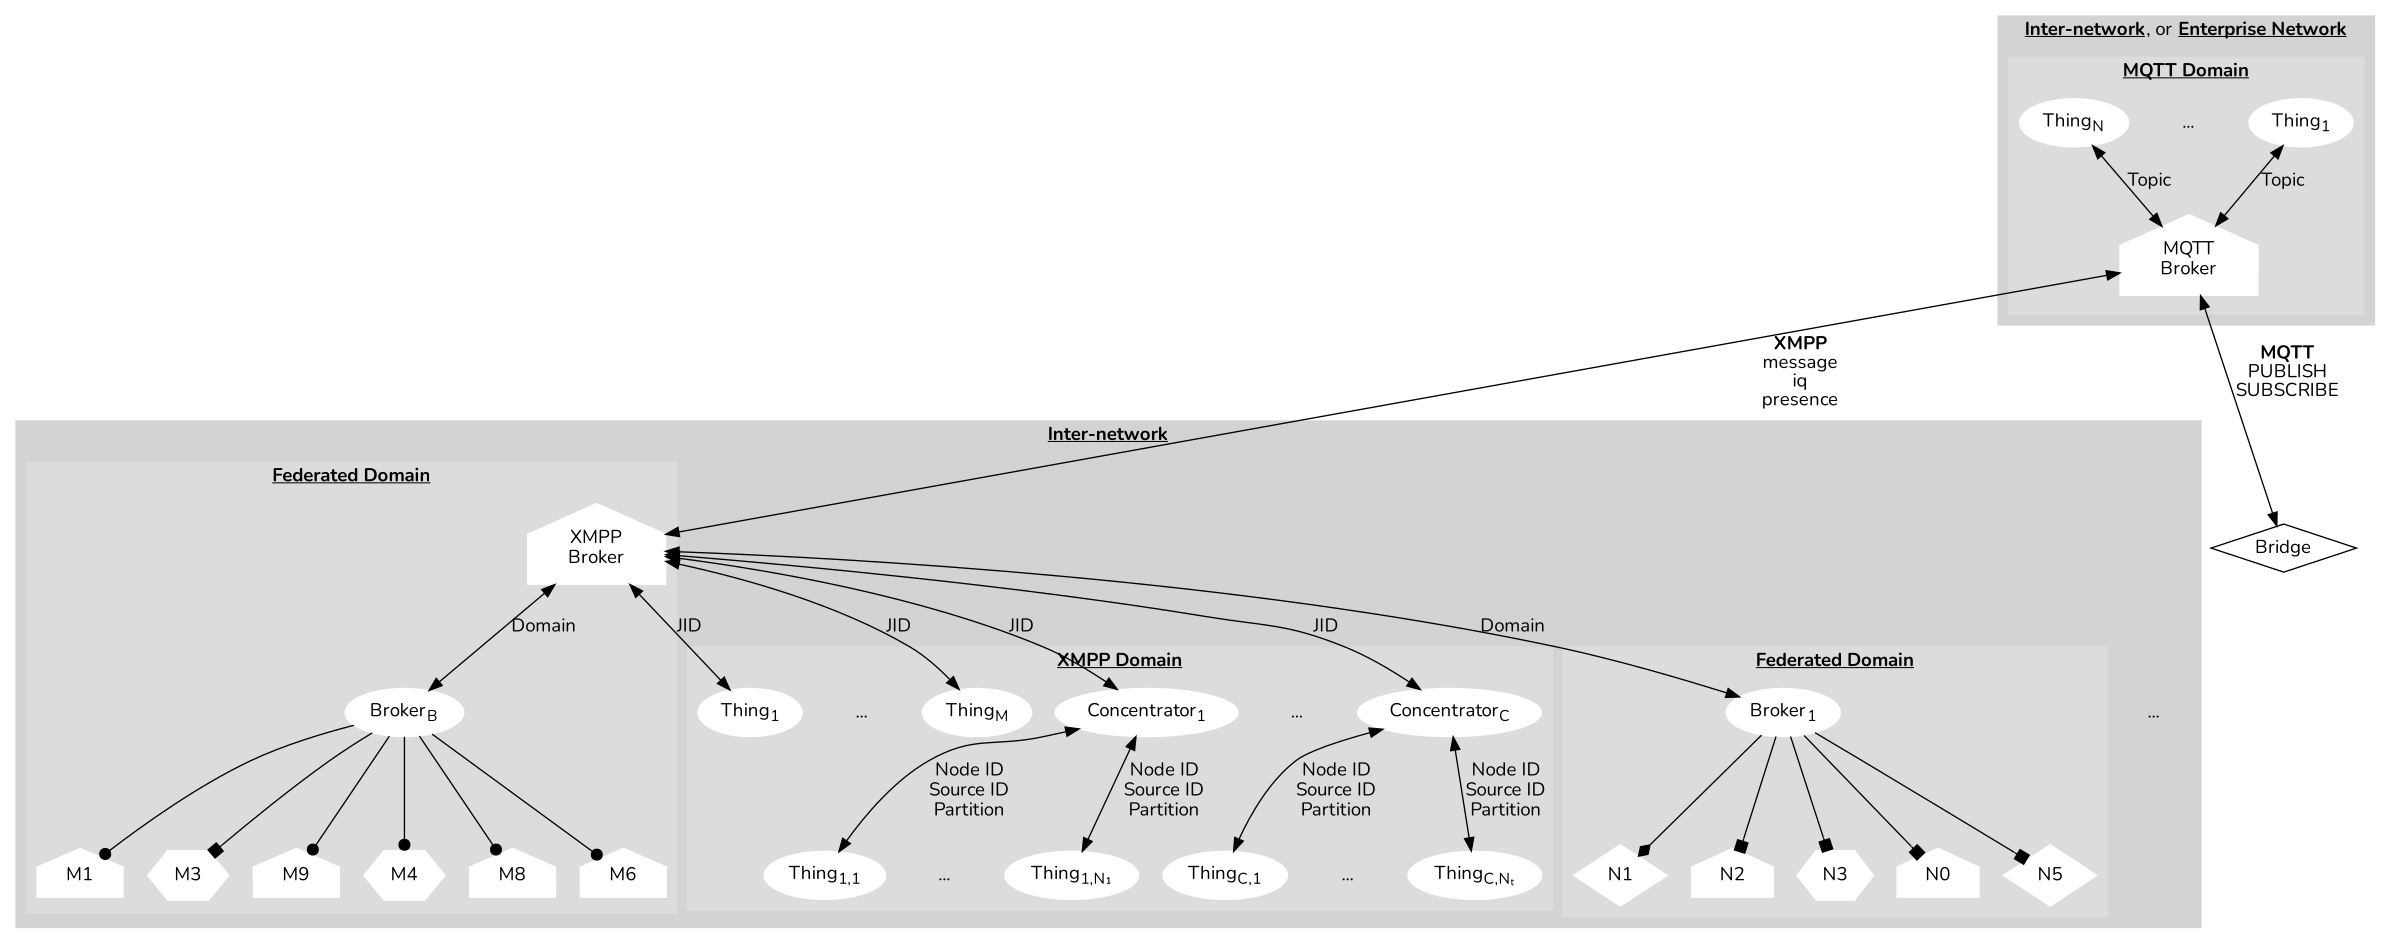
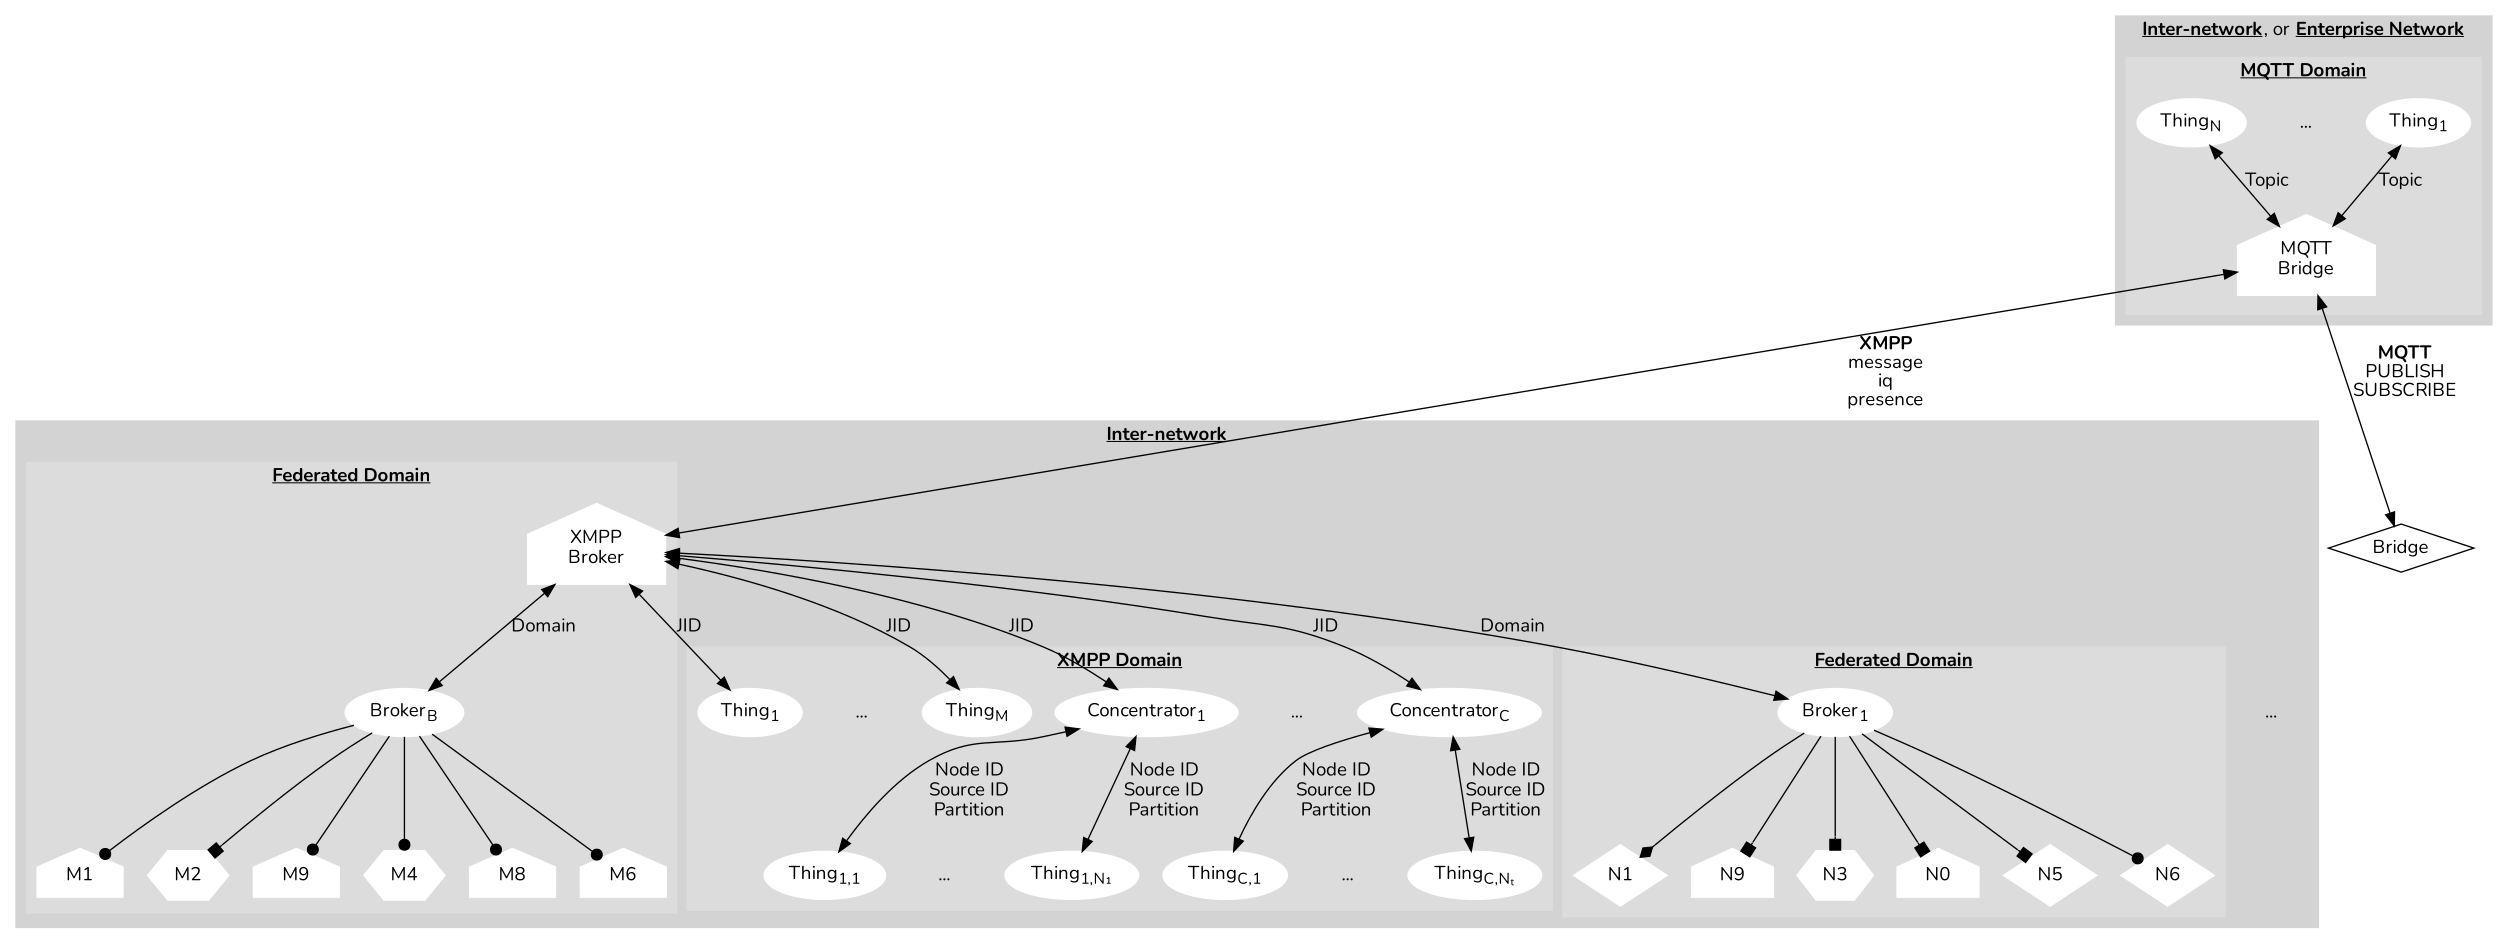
node "MQTT Broker": label "MQTT Broker" -> "MQTT Bridge"
node "M3": label "M3" -> "M2"
node "N2": label "N2" -> "N9"
node "N6": added
